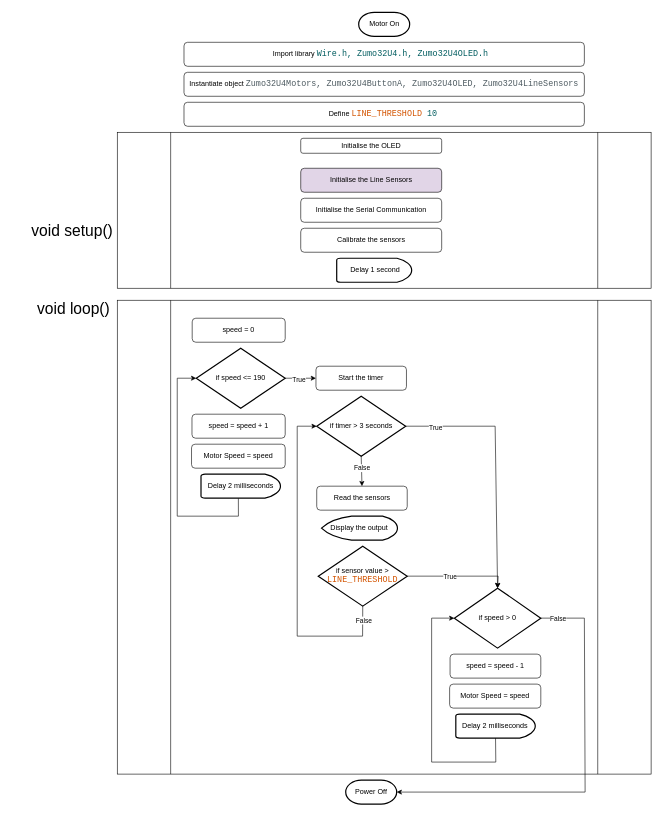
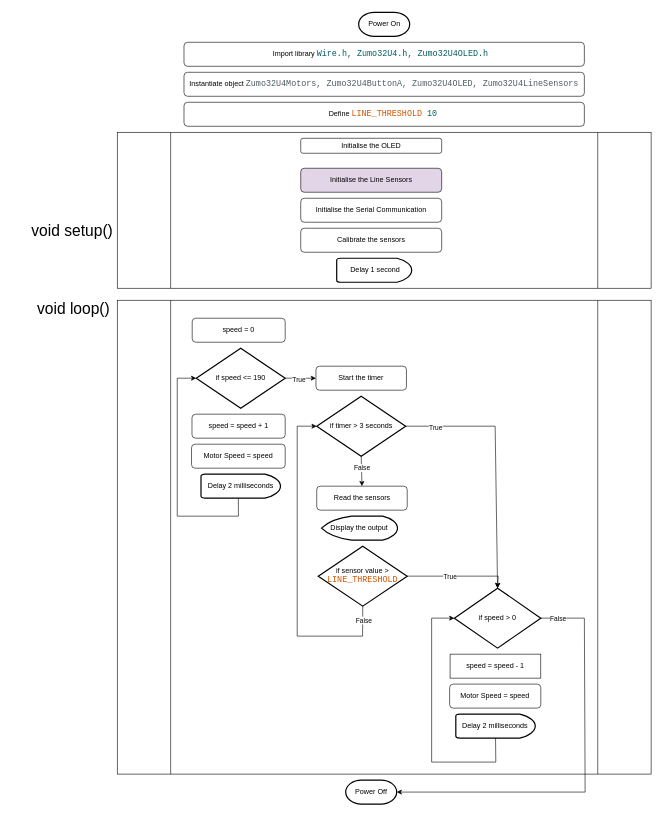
node "Motor On": label "Motor On" -> "Power On"
node "speed = speed - 1": shape rounded rectangle -> rectangle
